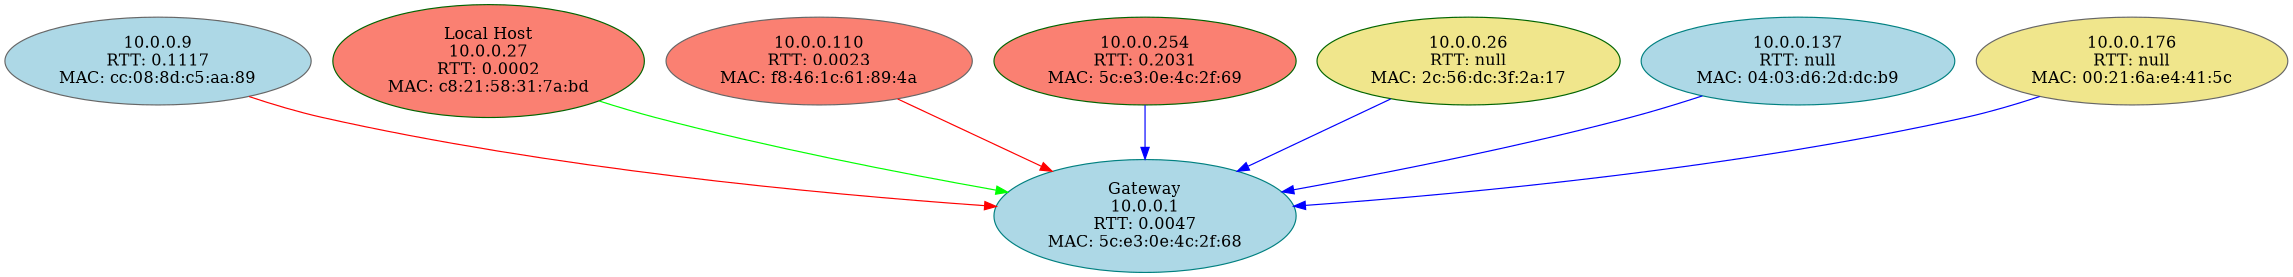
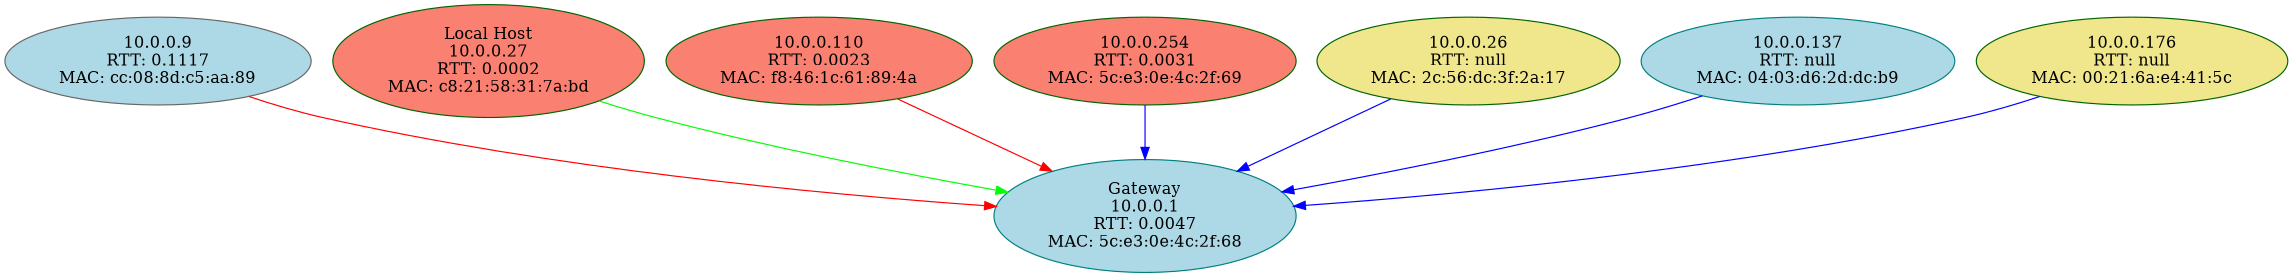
node "10.0.0.110 RTT: 0.0023 MAC: f8:46:1c:61:89:4a": color gray40 -> darkgreen
node "10.0.0.254 RTT: 0.2031 MAC: 5c:e3:0e:4c:2f:69": label "10.0.0.254 RTT: 0.2031 MAC: 5c:e3:0e:4c:2f:69" -> "10.0.0.254 RTT: 0.0031 MAC: 5c:e3:0e:4c:2f:69"
node "10.0.0.176 RTT: null MAC: 00:21:6a:e4:41:5c": color gray40 -> darkgreen
